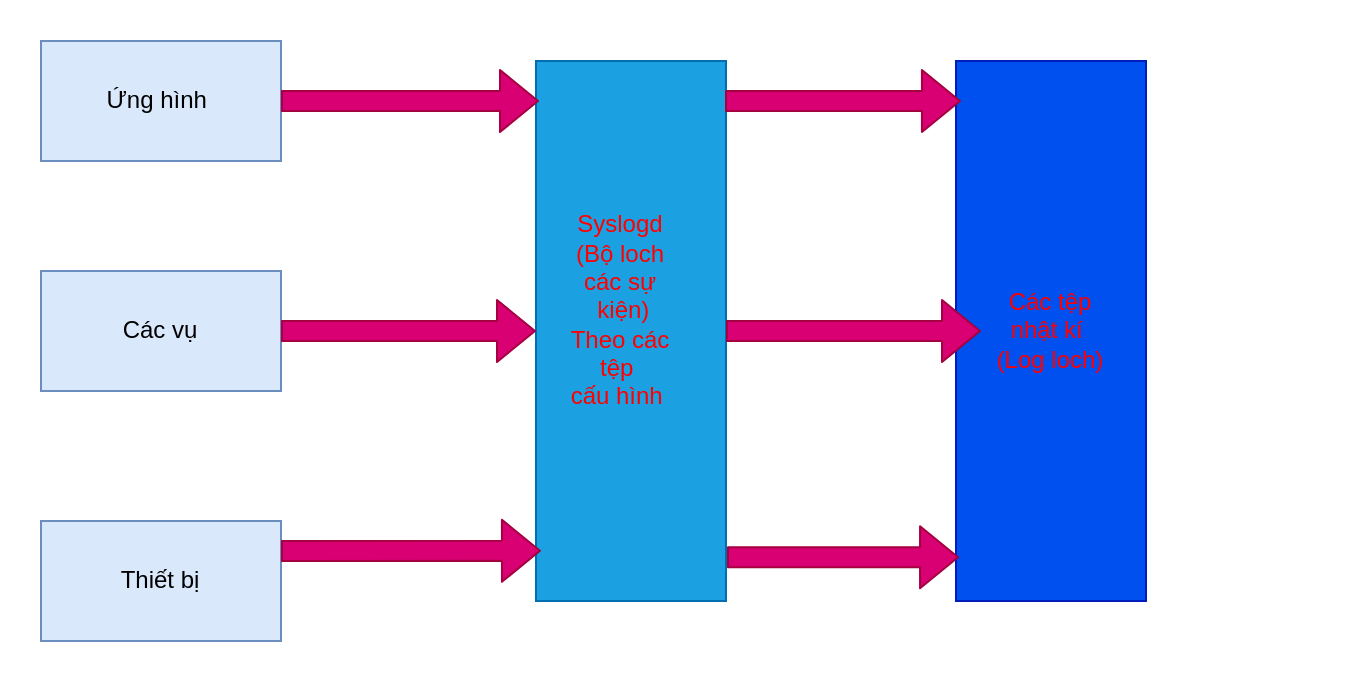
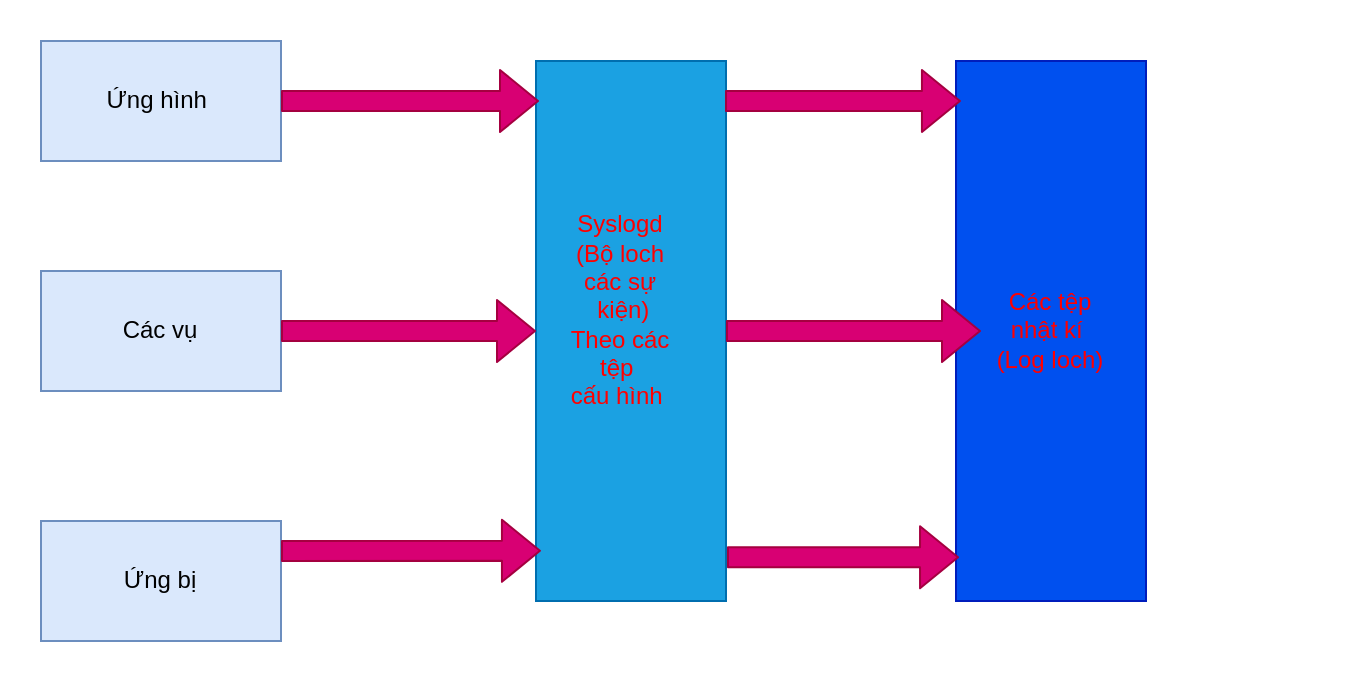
node "Thiết bị": label "Thiết bị" -> "Ứng bị"
